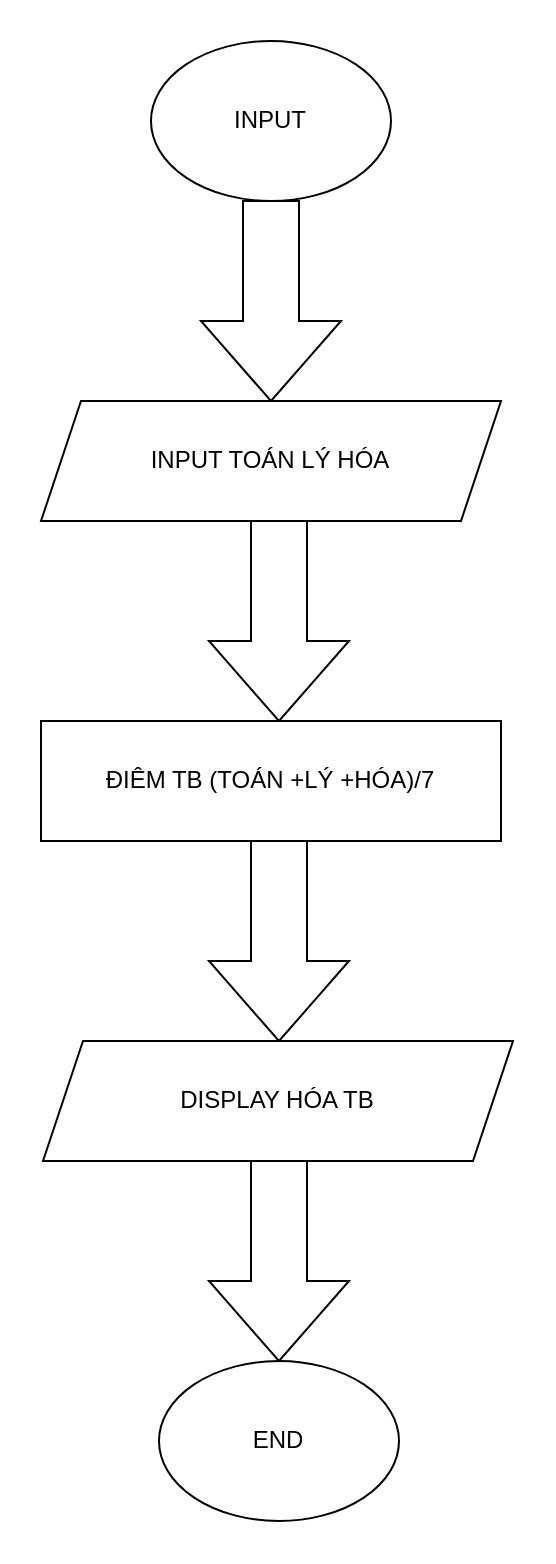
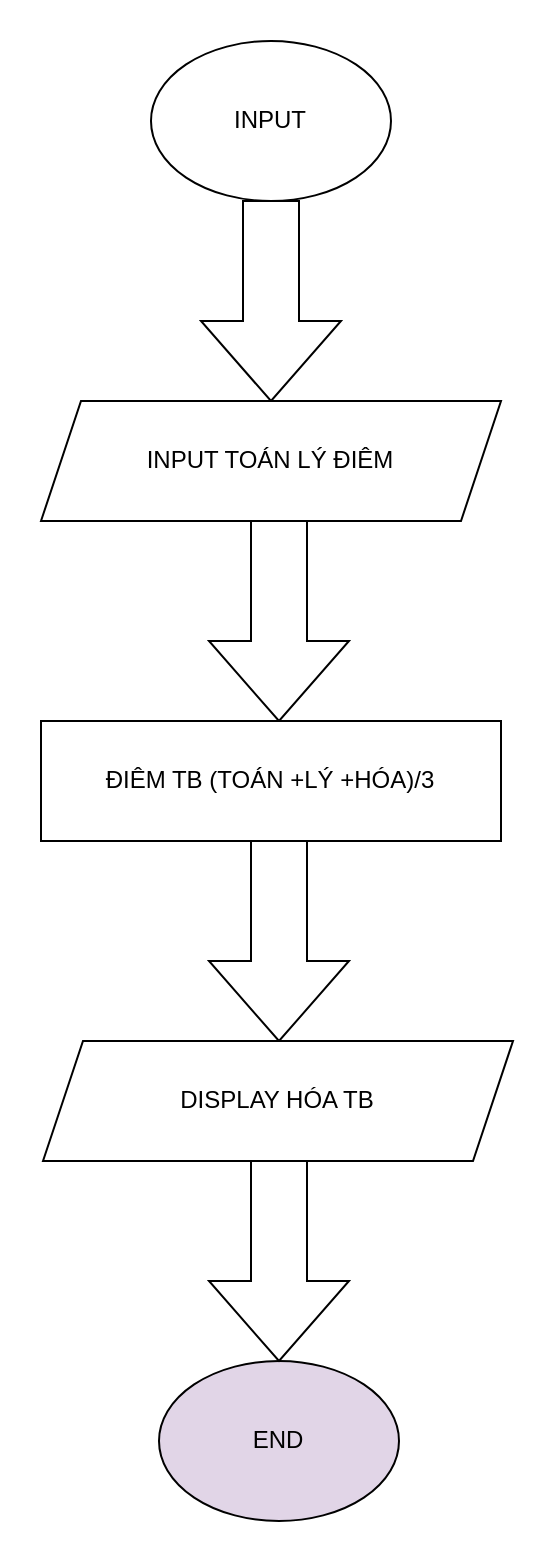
node "INPUT TOÁN LÝ HÓA": label "INPUT TOÁN LÝ HÓA" -> "INPUT TOÁN LÝ ĐIÊM"
node "ĐIÊM TB (TOÁN +LÝ +HÓA)/7": label "ĐIÊM TB (TOÁN +LÝ +HÓA)/7" -> "ĐIÊM TB (TOÁN +LÝ +HÓA)/3"
node "END": fillcolor #ffffff -> #e1d5e7
